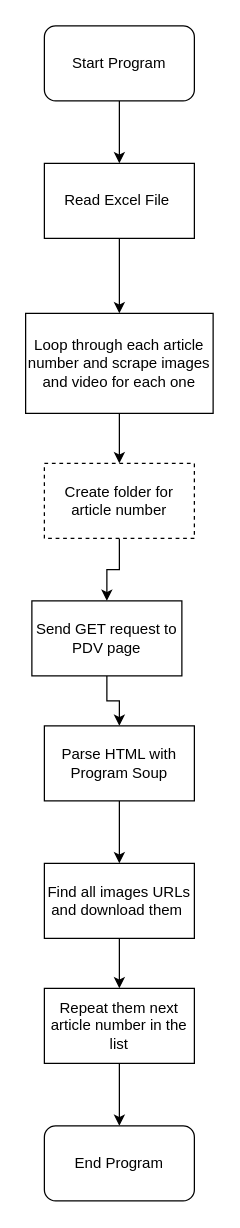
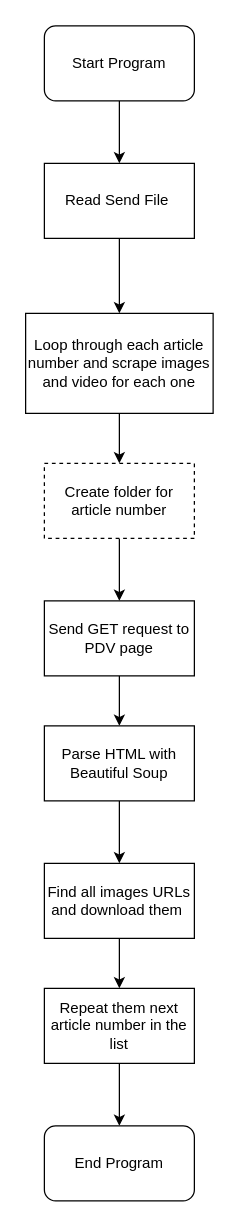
node "Read Excel File": label "Read Excel File" -> "Read Send File"
node "Send GET request to PDV page": moved (107, 638) -> (119, 638)
node "Parse HTML with Program Soup": label "Parse HTML with Program Soup" -> "Parse HTML with Beautiful Soup"
